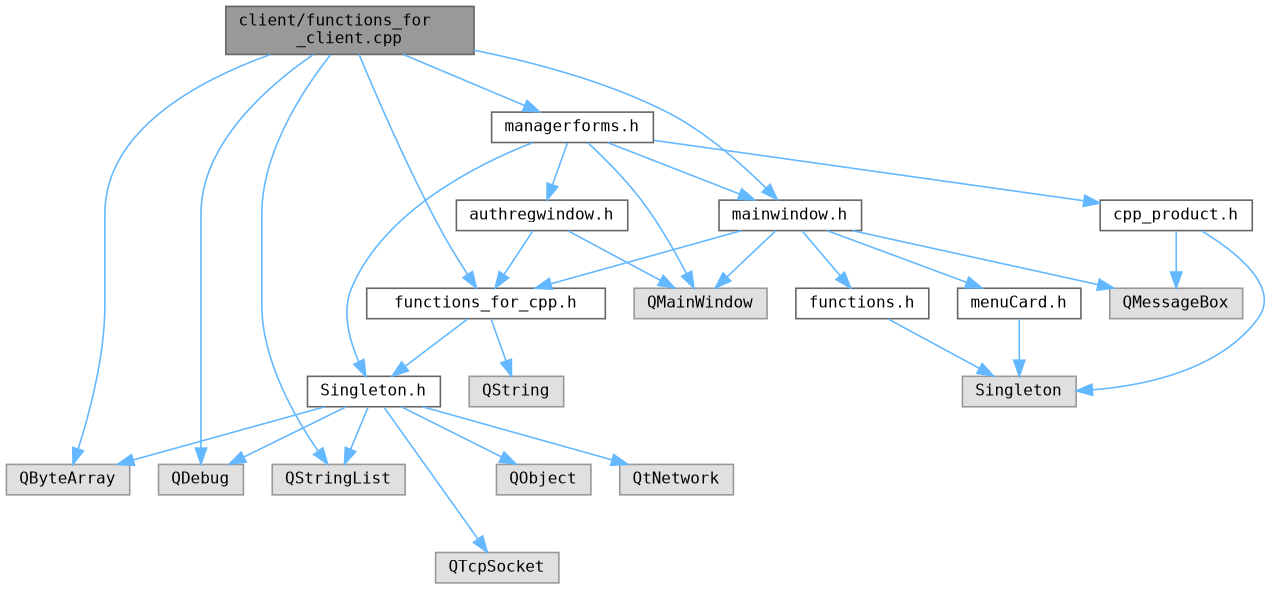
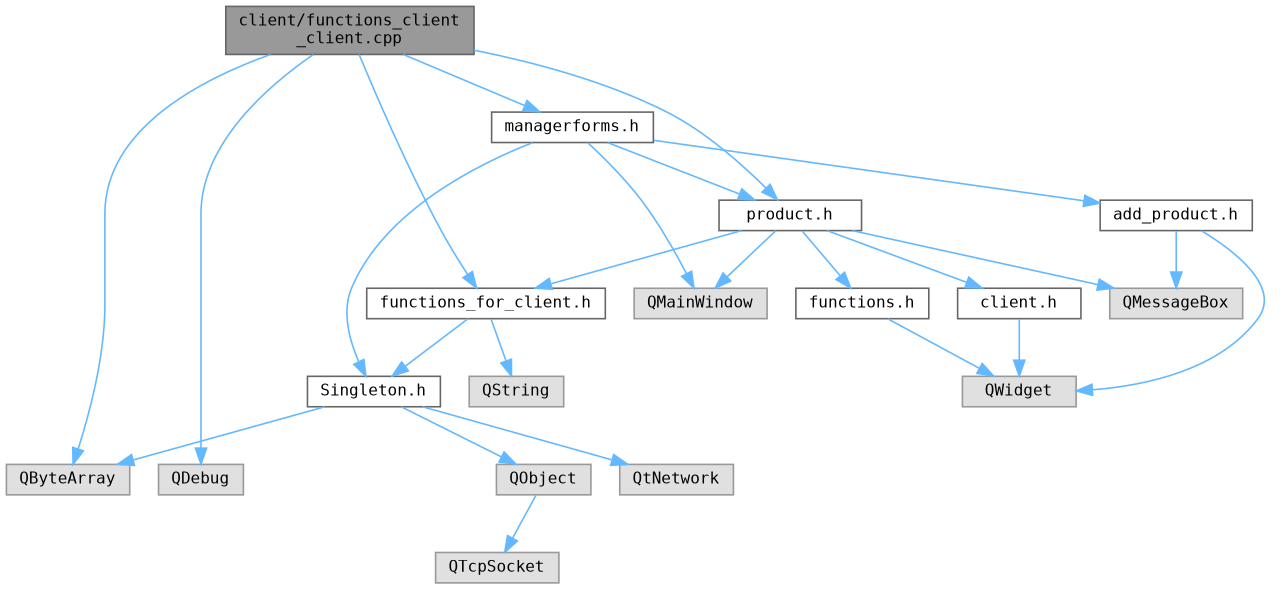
node "client/functions_for _client.cpp": label "client/functions_for _client.cpp" -> "client/functions_client _client.cpp"
node "authregwindow.h": removed
node "mainwindow.h": label "mainwindow.h" -> "product.h"
node "cpp_product.h": label "cpp_product.h" -> "add_product.h"
node "functions_for_cpp.h": label "functions_for_cpp.h" -> "functions_for_client.h"
node "menuCard.h": label "menuCard.h" -> "client.h"
node "Singleton": label "Singleton" -> "QWidget"
edge "Singleton.h" -> "QDebug": removed
edge "Singleton.h" -> "QTcpSocket": now "QObject" -> "QTcpSocket"
node "QStringList": removed
